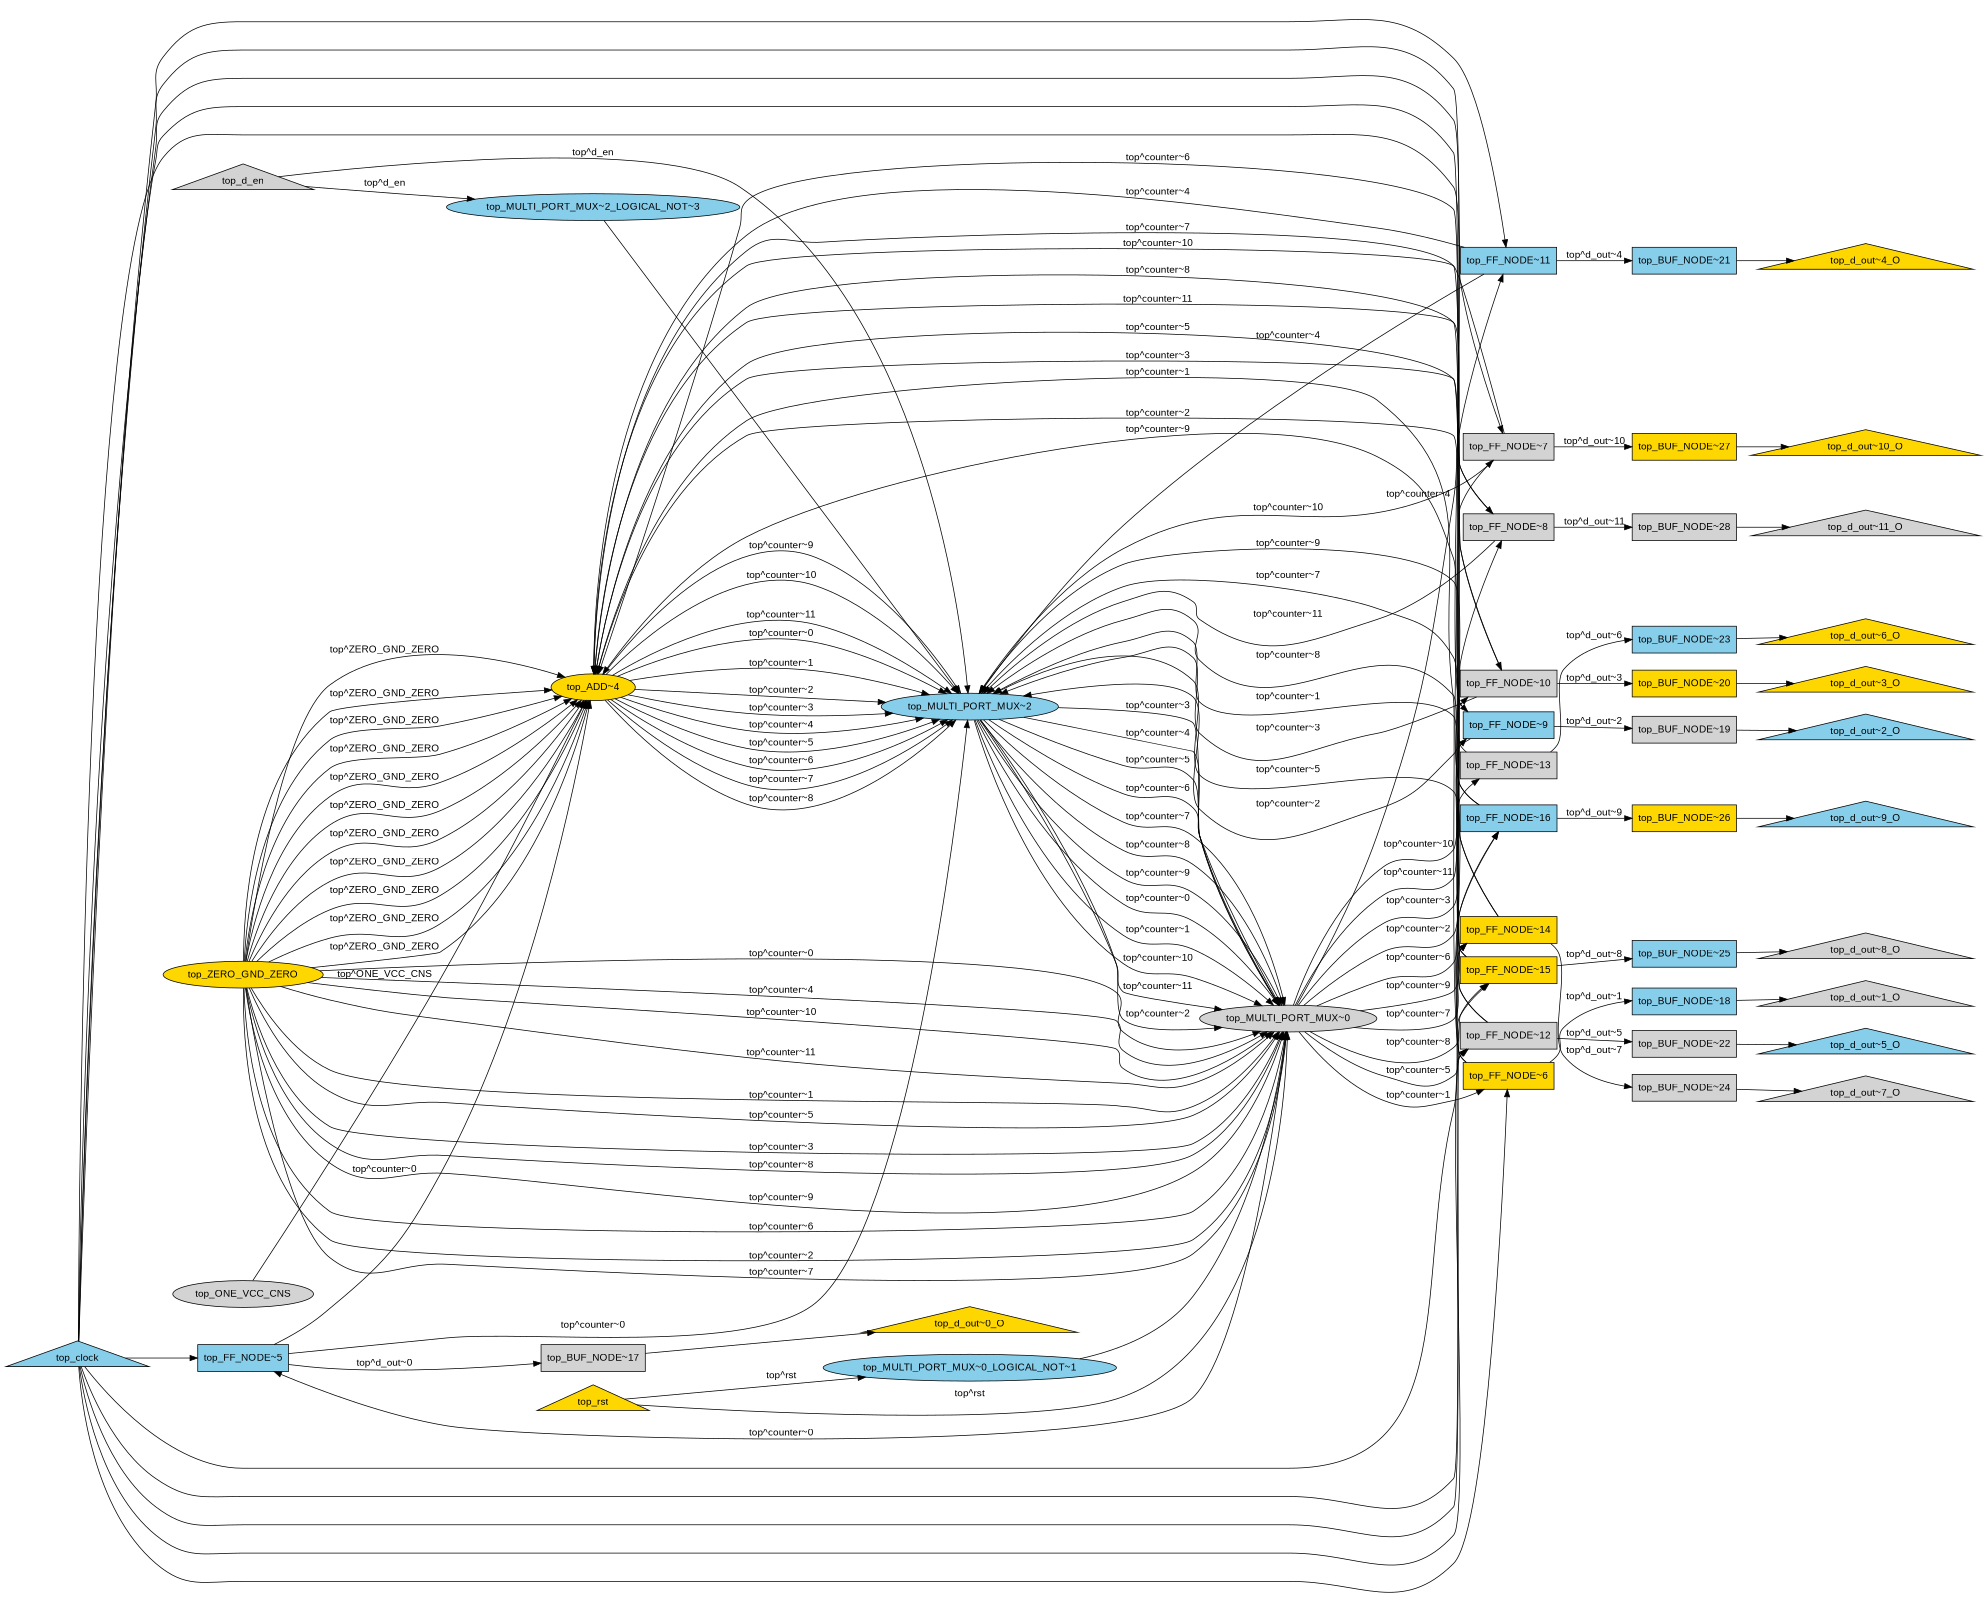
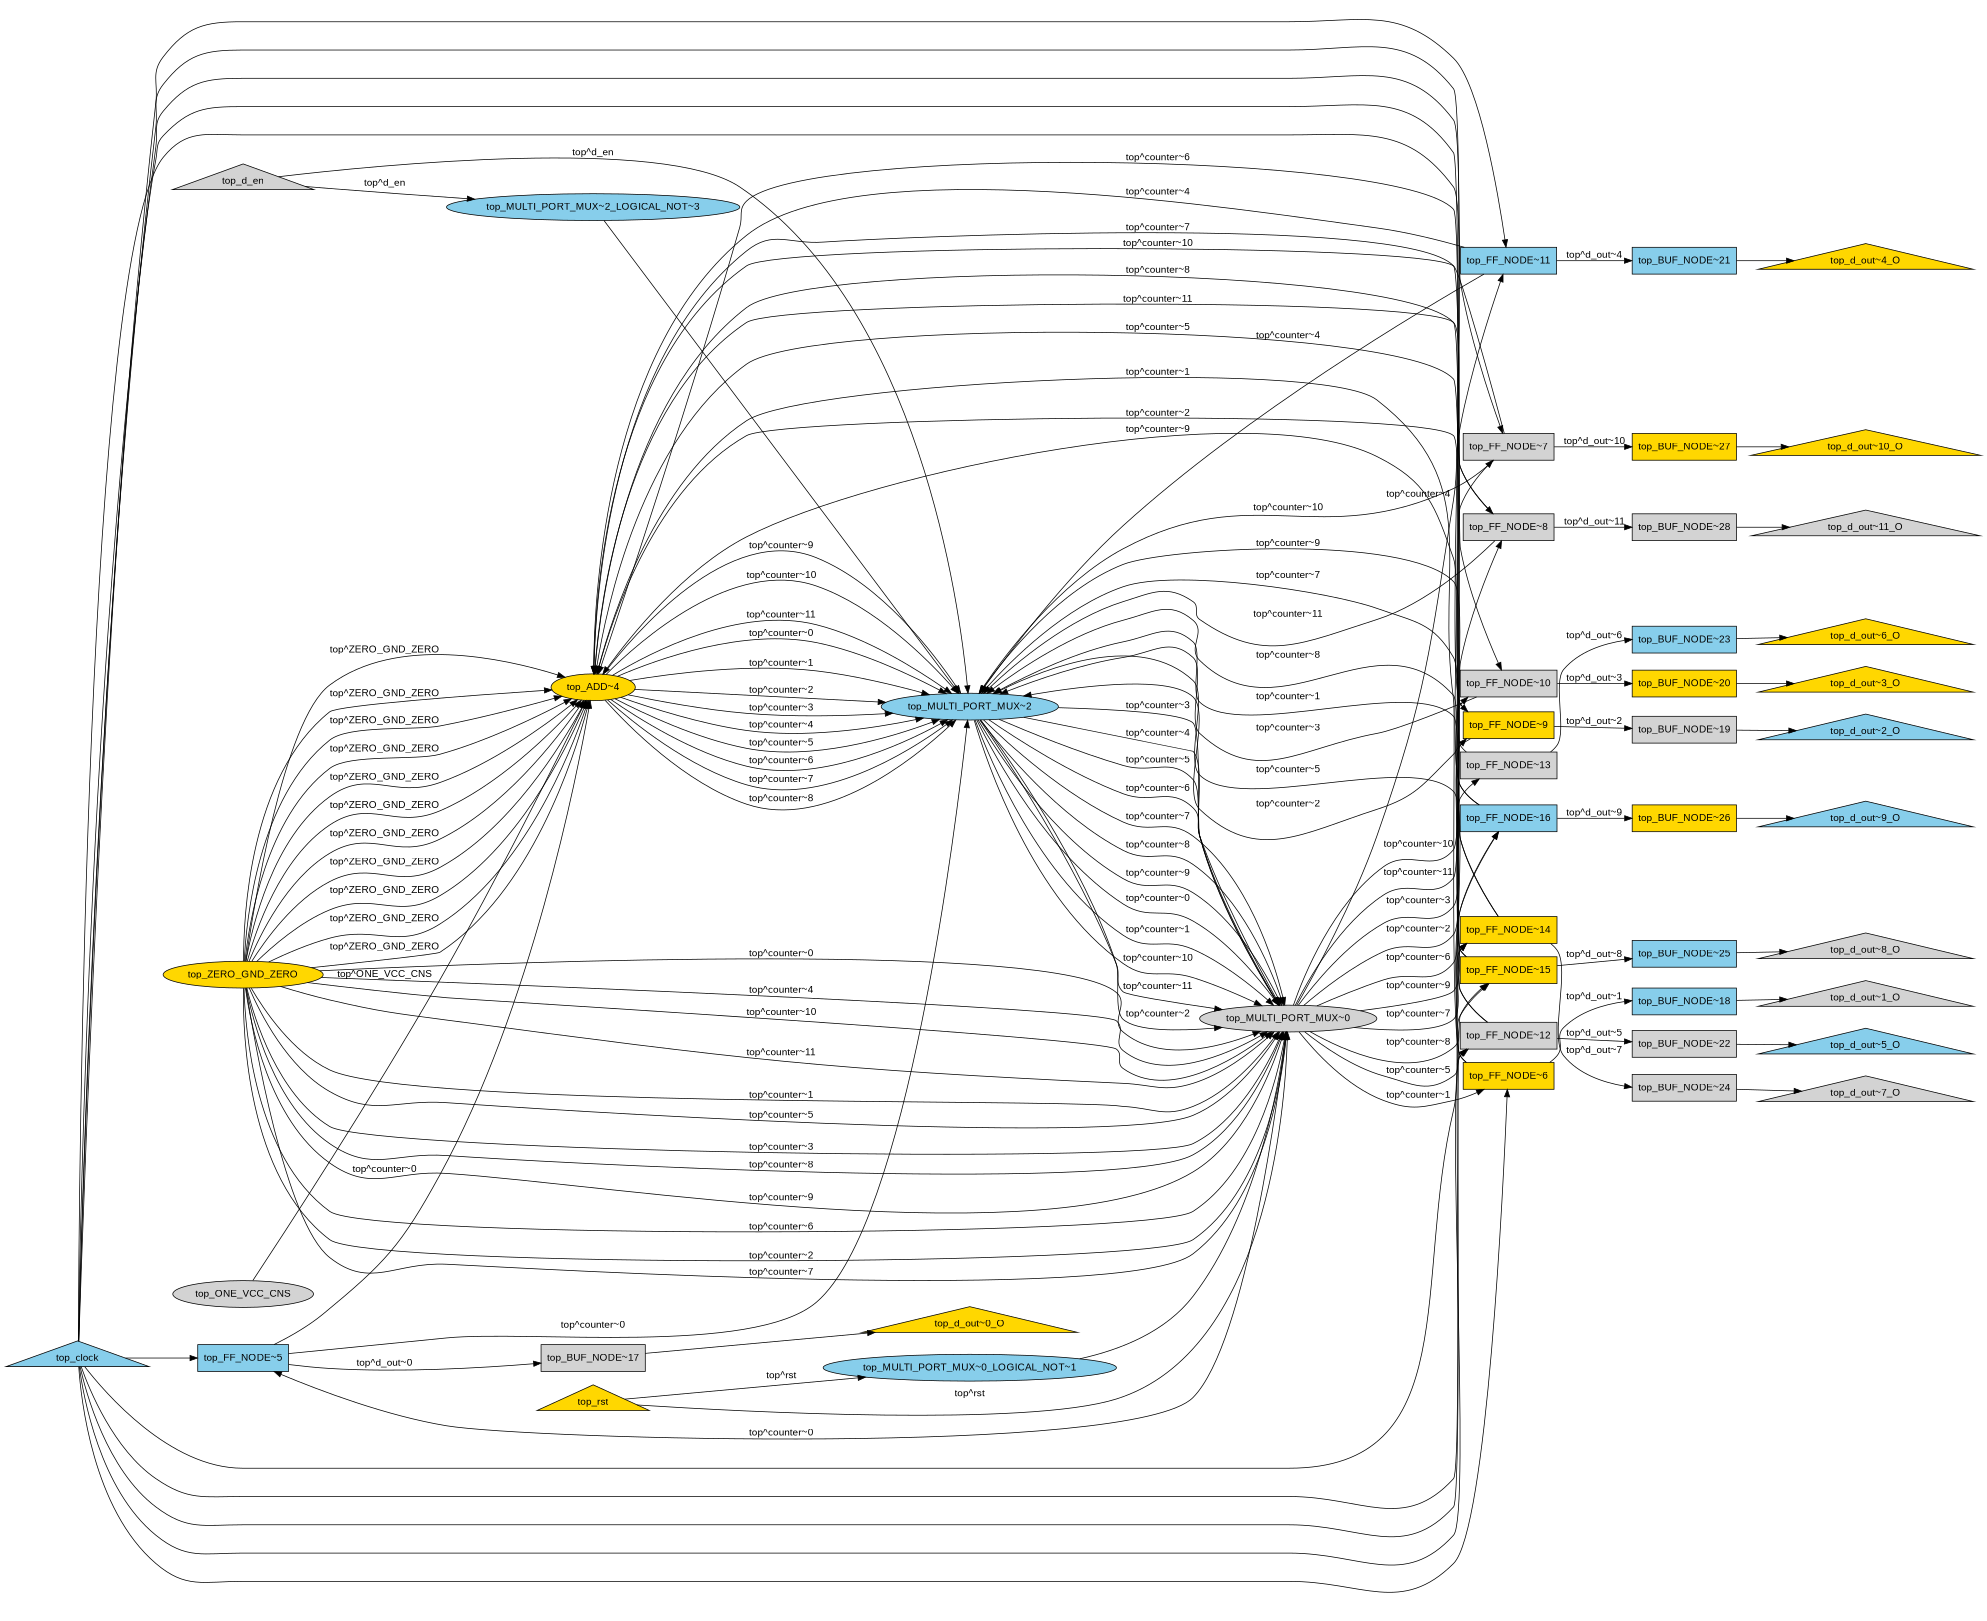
edge "top_FF_NODE~10" -> "top_ADD~4": removed, label "top^counter~3"
node "top_FF_NODE~9": fillcolor skyblue -> gold
